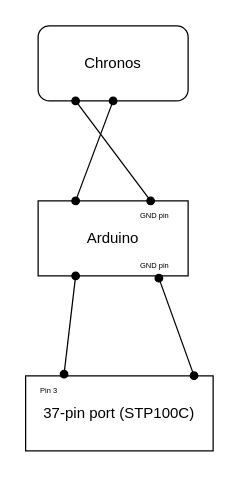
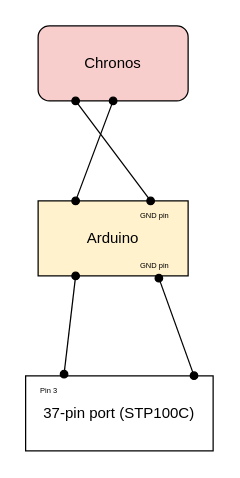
node "Chronos": fillcolor #ffffff -> #f8cecc
node "Arduino": fillcolor #ffffff -> #fff2cc
